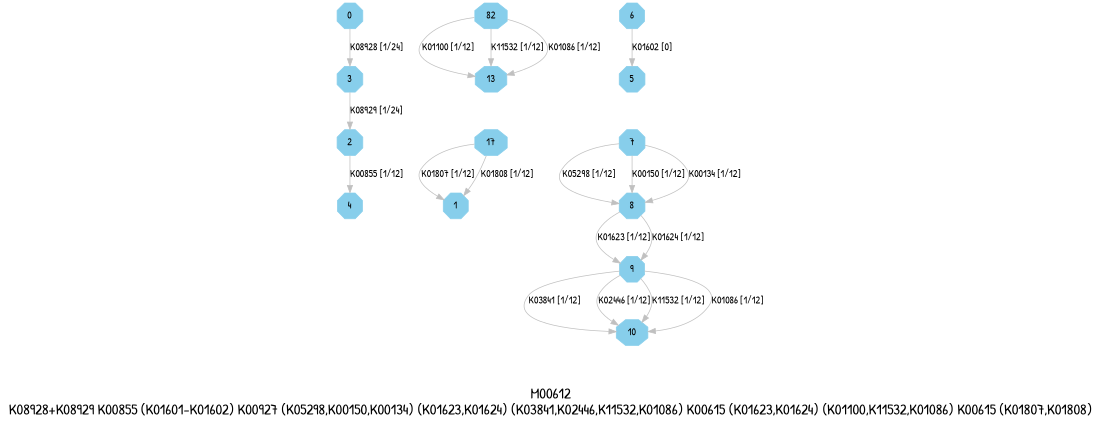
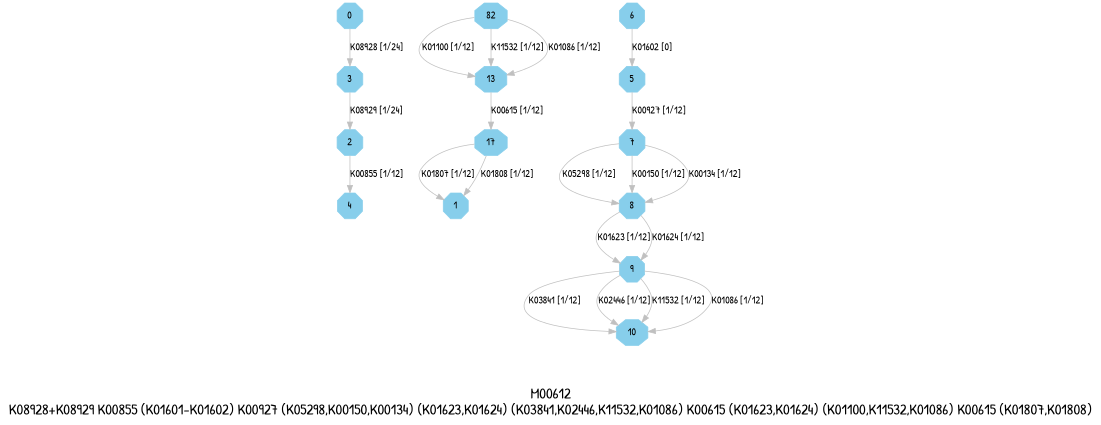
edge "13" -> "17": added, label "K00615 [1/12]"
edge "5" -> "7": added, label "K00927 [1/12]"
